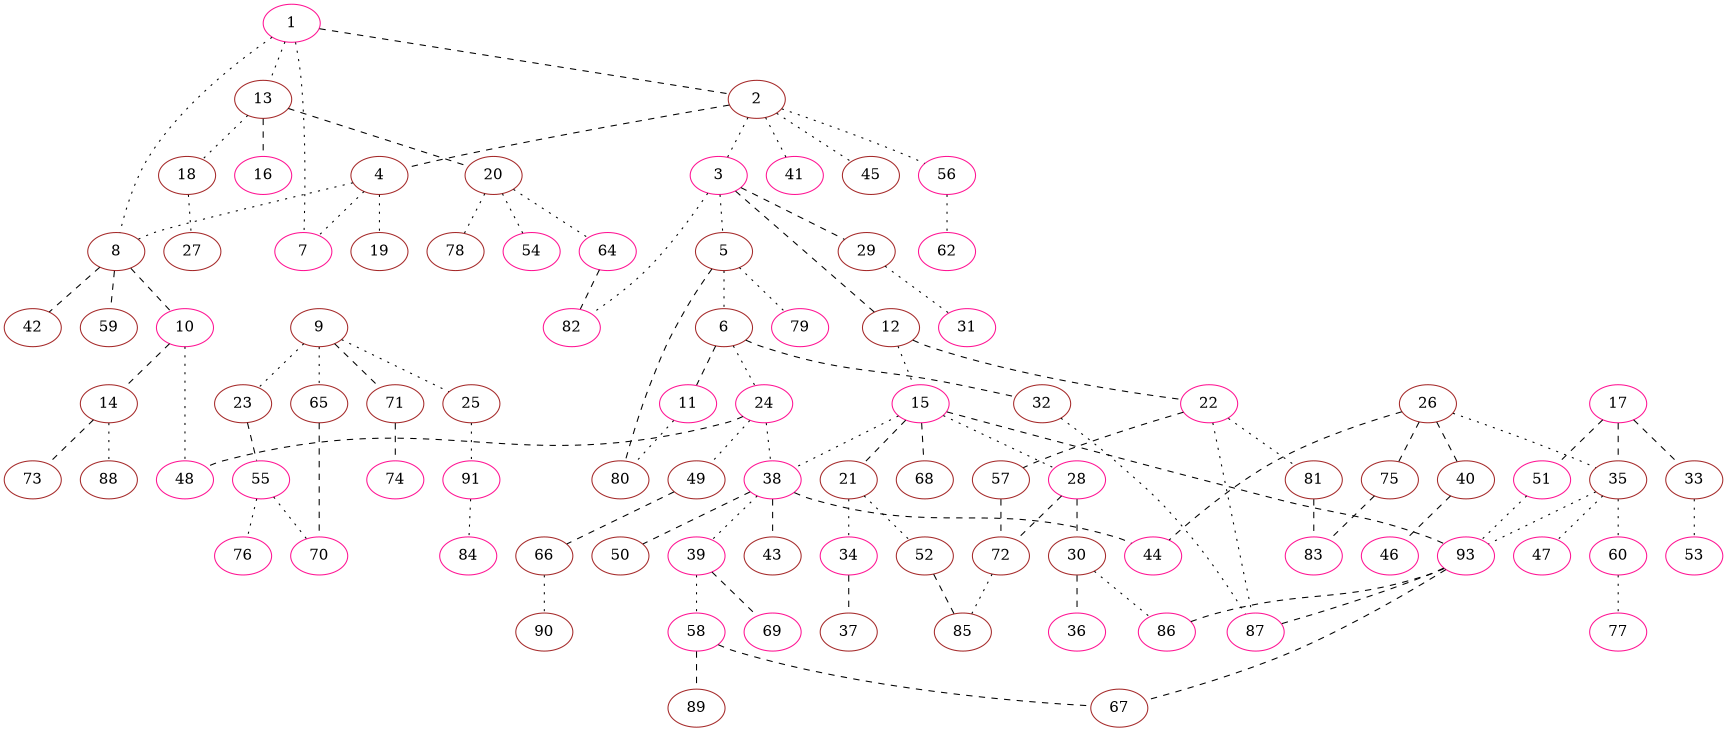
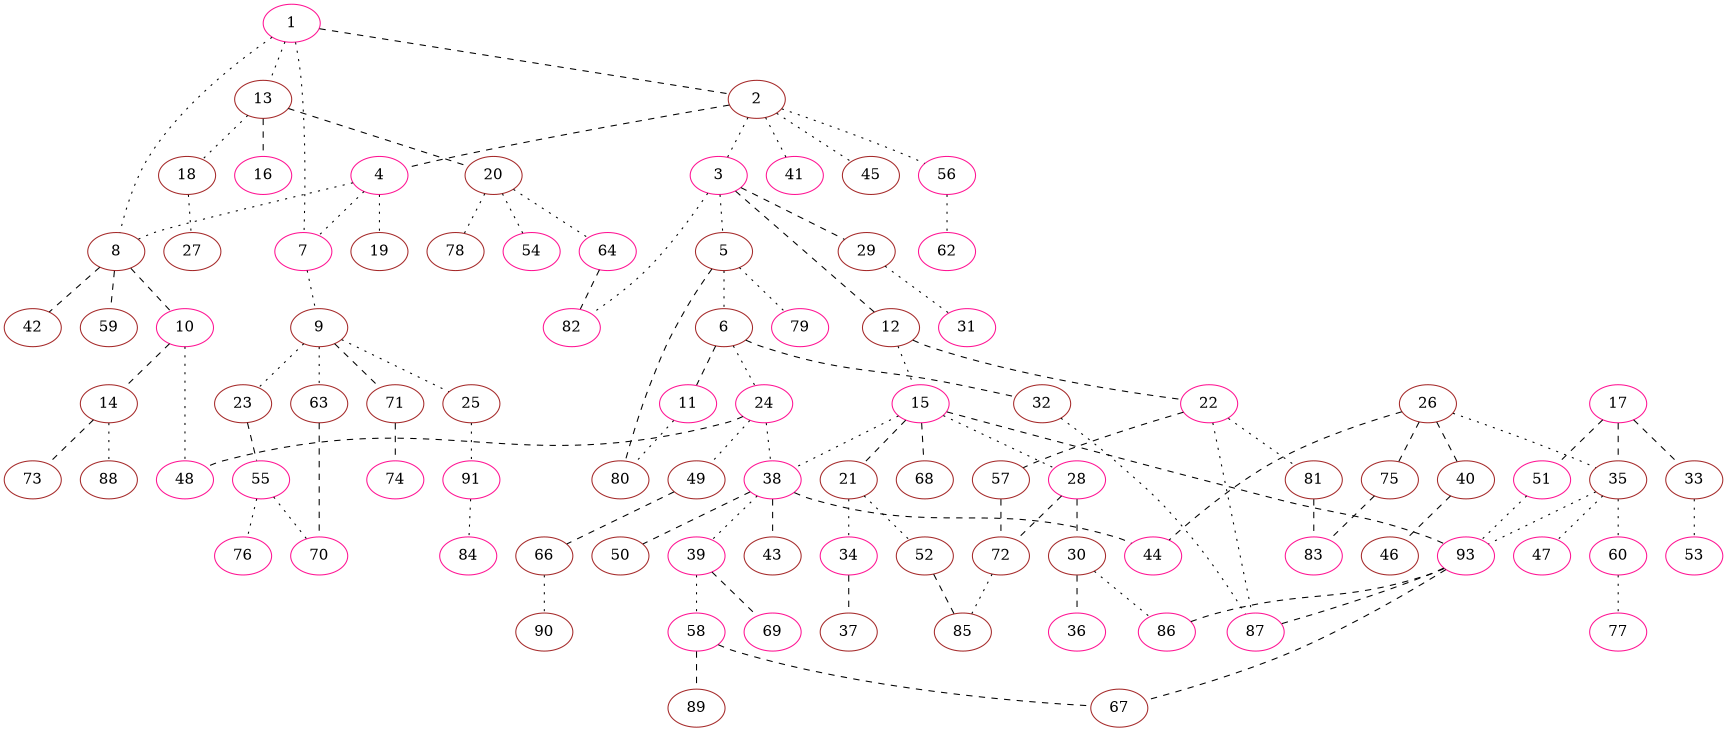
node "4": color brown -> deeppink
edge "7" -- "9": added
node "65": label "65" -> "63"
node "46": color deeppink -> brown
